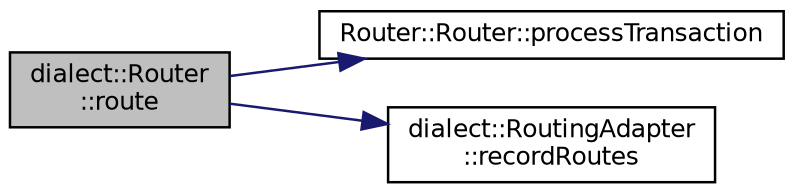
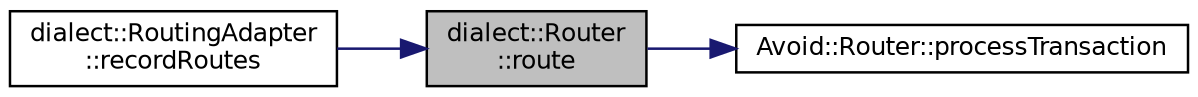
node "Router::Router::processTransaction": label "Router::Router::processTransaction" -> "Avoid::Router::processTransaction"
edge "dialect::Router ::route" -> "dialect::RoutingAdapter ::recordRoutes": reversed
